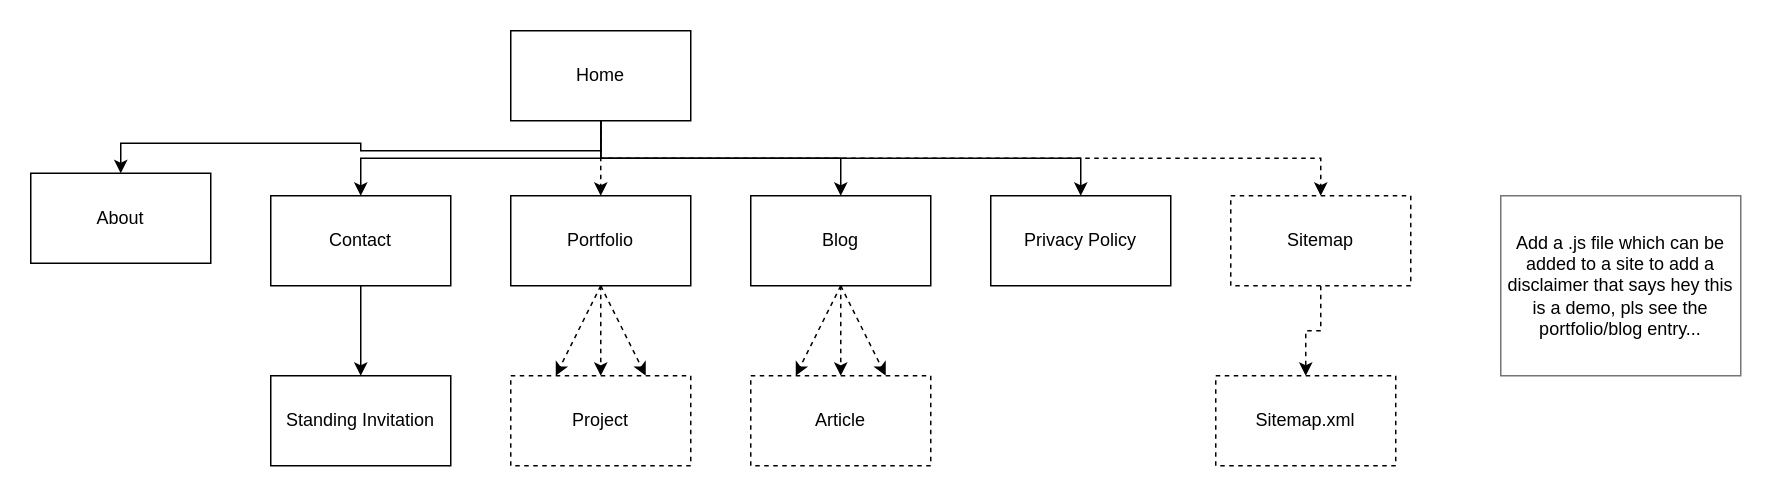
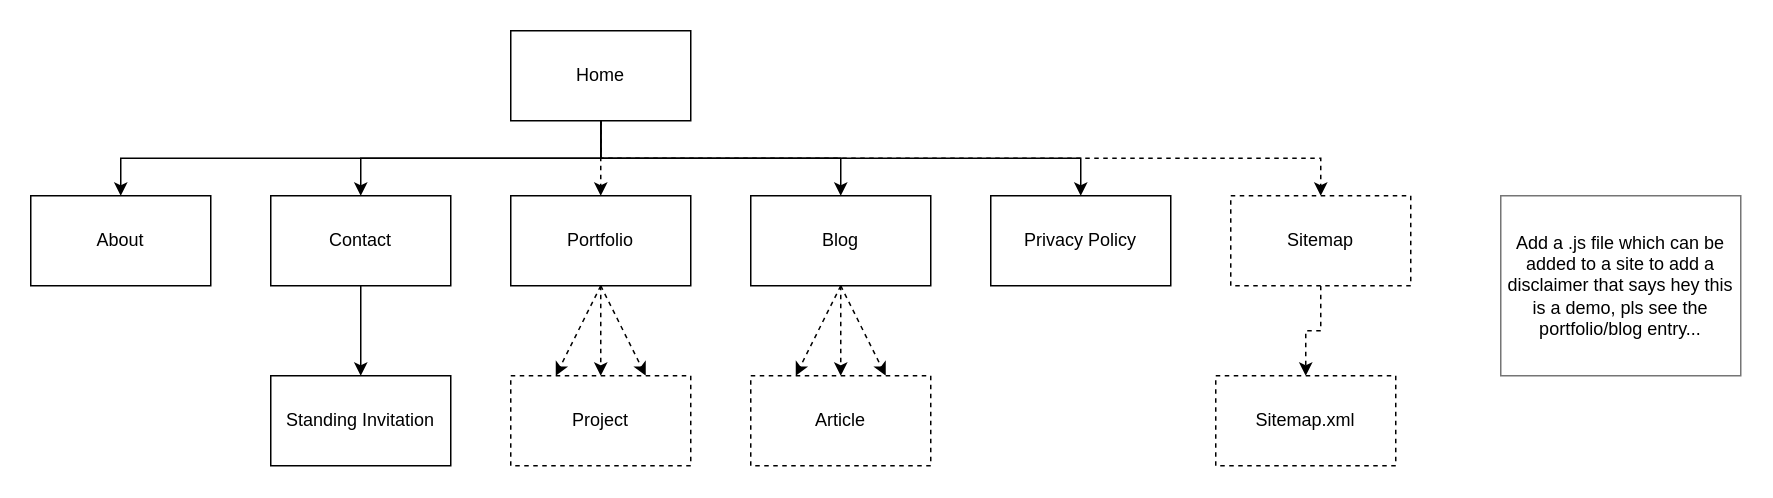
node "About": moved (121, 218) -> (121, 241)
